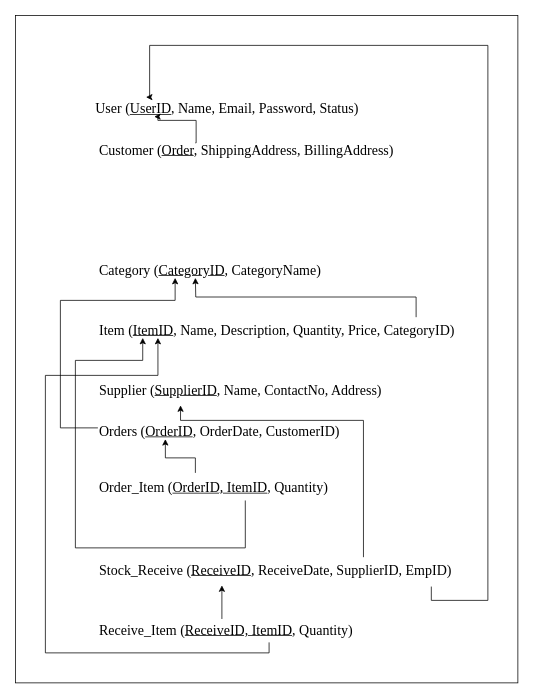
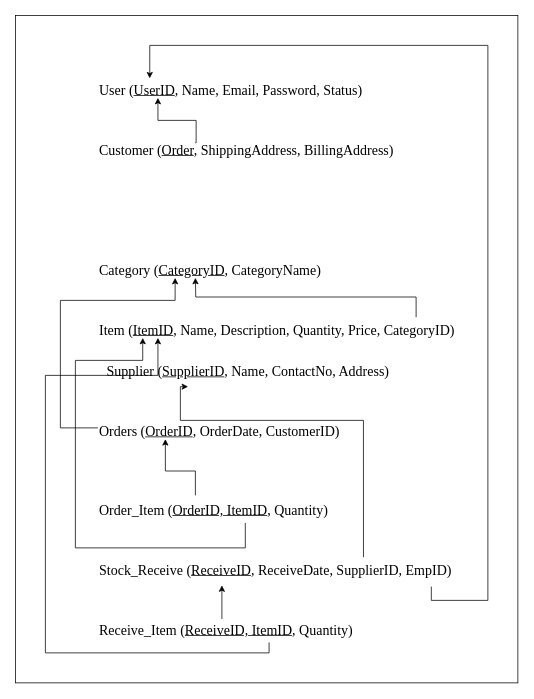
node "User (UserID, Name, Email, Password, Status)": moved (289, 109) -> (293, 90)
node "Supplier (SupplierID, Name, ContactNo, Address)": moved (293, 390) -> (300, 372)
node "Order_Item (OrderID, ItemID, Quantity)": moved (293, 488) -> (293, 510)
